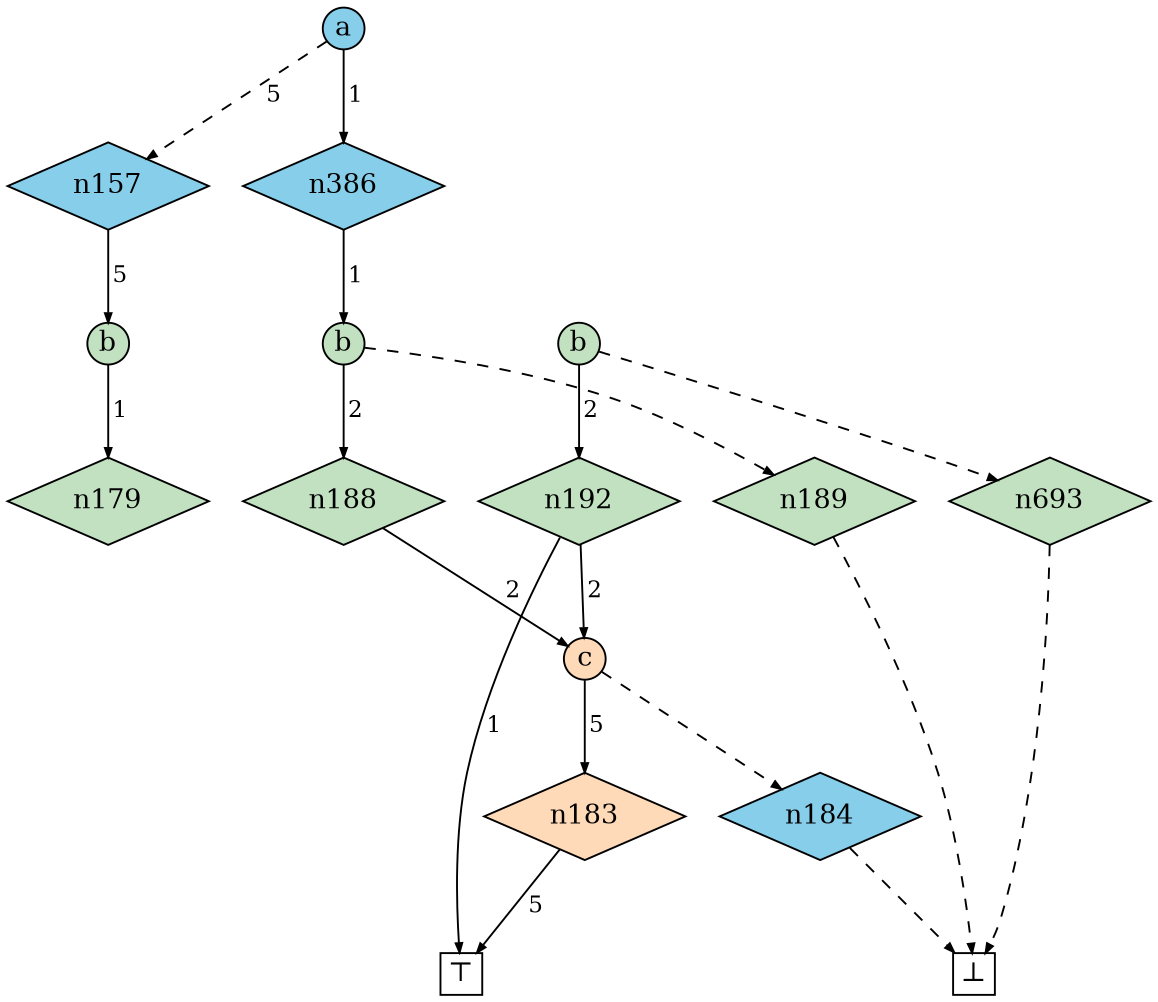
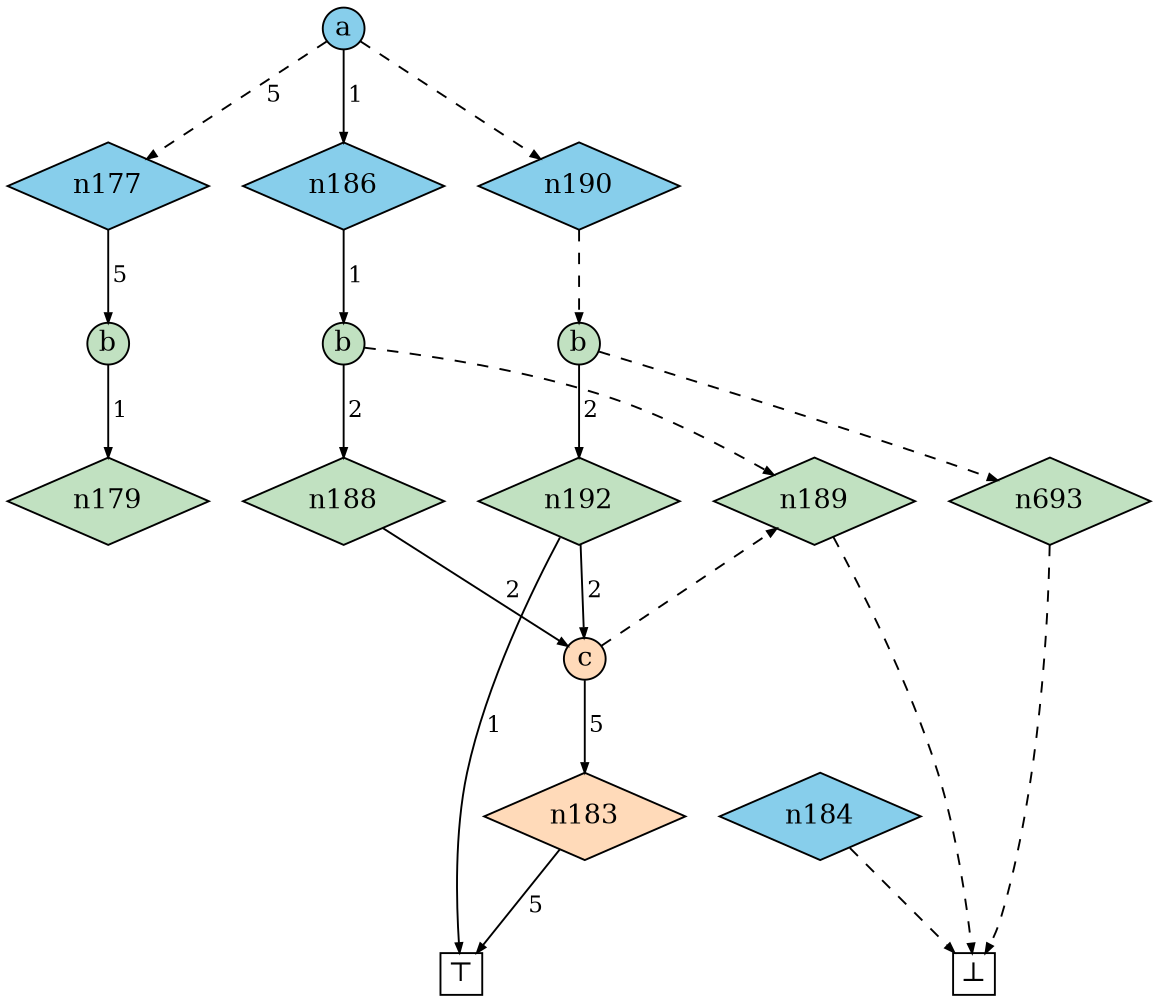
node "n157": label "n157" -> "n177"
node "n386": label "n386" -> "n186"
node "n190": added
edge "c" -> "n184": now "c" -> "n189"
